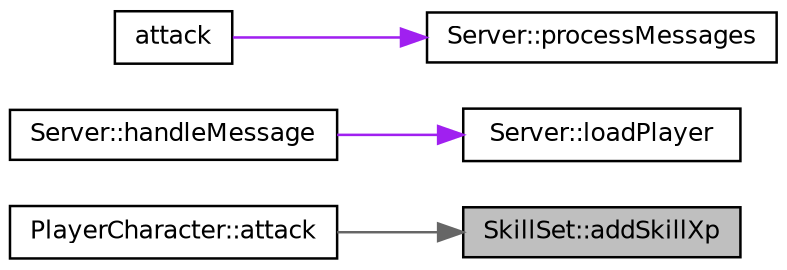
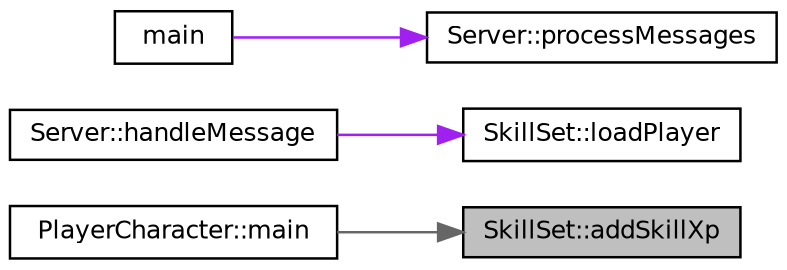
node "attack": label "attack" -> "main"
node "Server::loadPlayer": label "Server::loadPlayer" -> "SkillSet::loadPlayer"
node "PlayerCharacter::attack": label "PlayerCharacter::attack" -> "PlayerCharacter::main"
